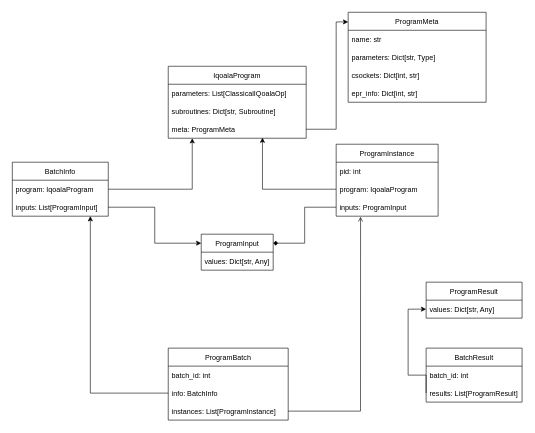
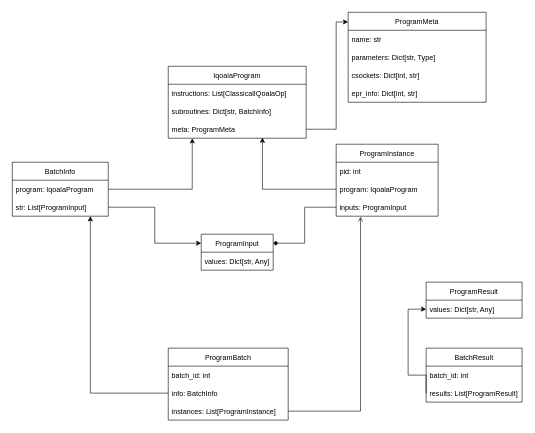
node "parameters: List[ClassicalIQoalaOp]": label "parameters: List[ClassicalIQoalaOp]" -> "instructions: List[ClassicalIQoalaOp]"
node "subroutines: Dict[str, Subroutine]": label "subroutines: Dict[str, Subroutine]" -> "subroutines: Dict[str, BatchInfo]"
node "inputs: List[ProgramInput]": label "inputs: List[ProgramInput]" -> "str: List[ProgramInput]"
